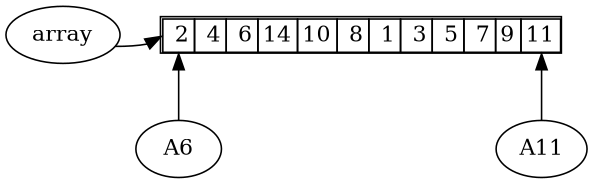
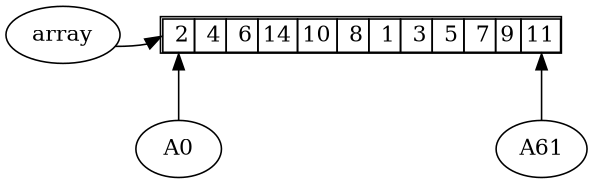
node "A6": label "A6" -> "A0"
node "A11": label "A11" -> "A61"
